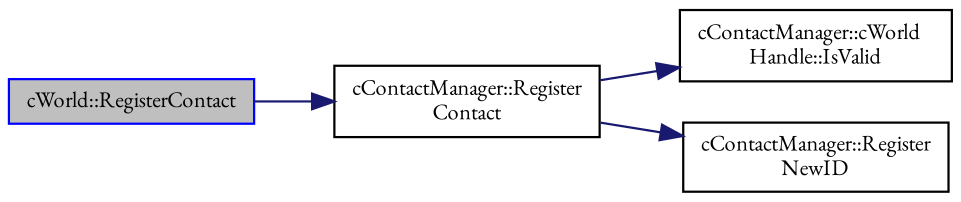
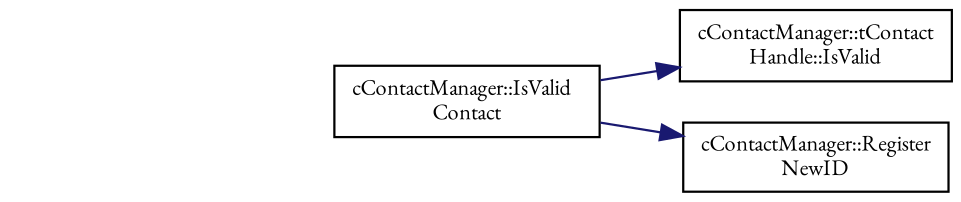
node "cContactManager::cWorld Handle::IsValid": label "cContactManager::cWorld Handle::IsValid" -> "cContactManager::tContact Handle::IsValid"
node "cWorld::RegisterContact": removed
node "cContactManager::Register Contact": label "cContactManager::Register Contact" -> "cContactManager::IsValid Contact"
